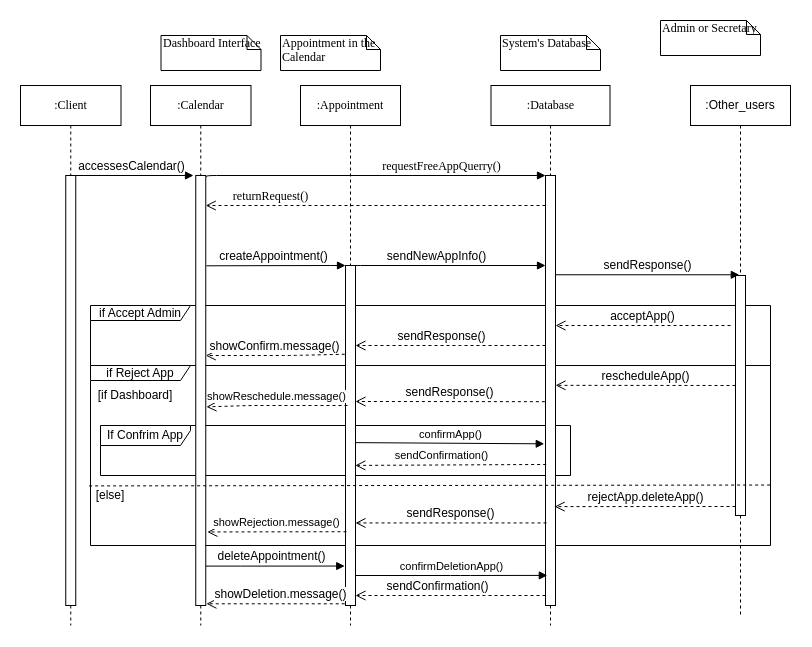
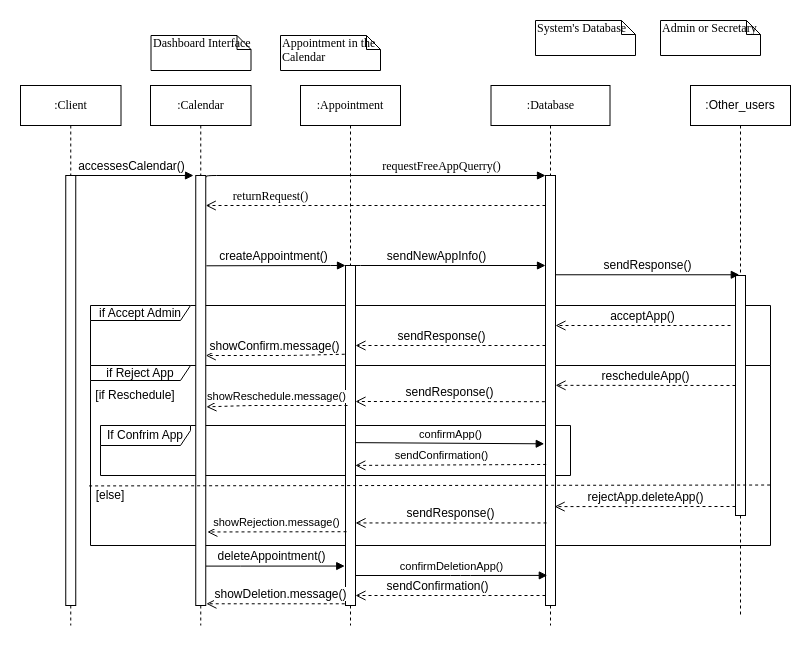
node "Dashboard Interface": moved (211, 53) -> (201, 53)
node "System's Database": moved (551, 53) -> (586, 38)
node "[if Dashboard]": label "[if Dashboard]" -> "[if Reschedule]"
